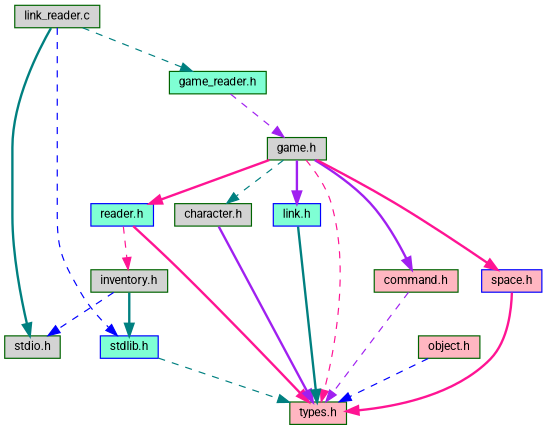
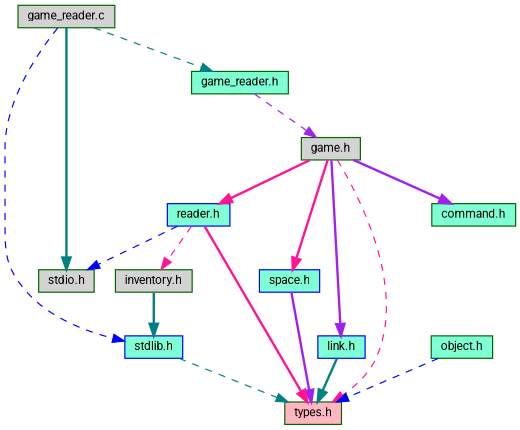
node "link_reader.c": label "link_reader.c" -> "game_reader.c"
node "character.h": removed
node "command.h": fillcolor lightpink -> aquamarine
node "space.h": fillcolor lightpink -> aquamarine
edge "inventory.h" -> "stdio.h": now "reader.h" -> "stdio.h"
edge "command.h" -> "types.h": removed
node "object.h": fillcolor lightpink -> aquamarine
edge "space.h" -> "types.h": color deeppink -> purple
